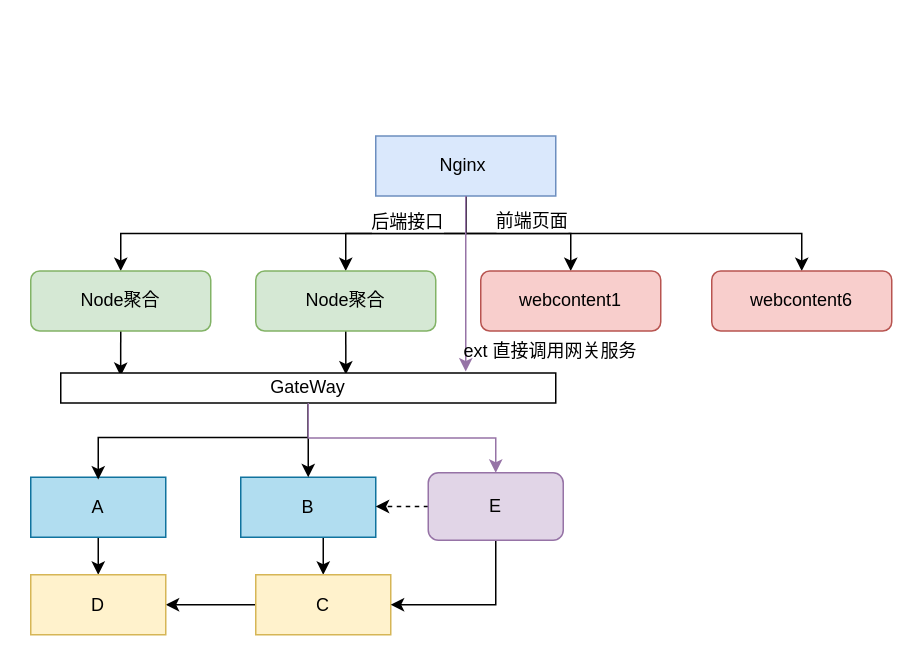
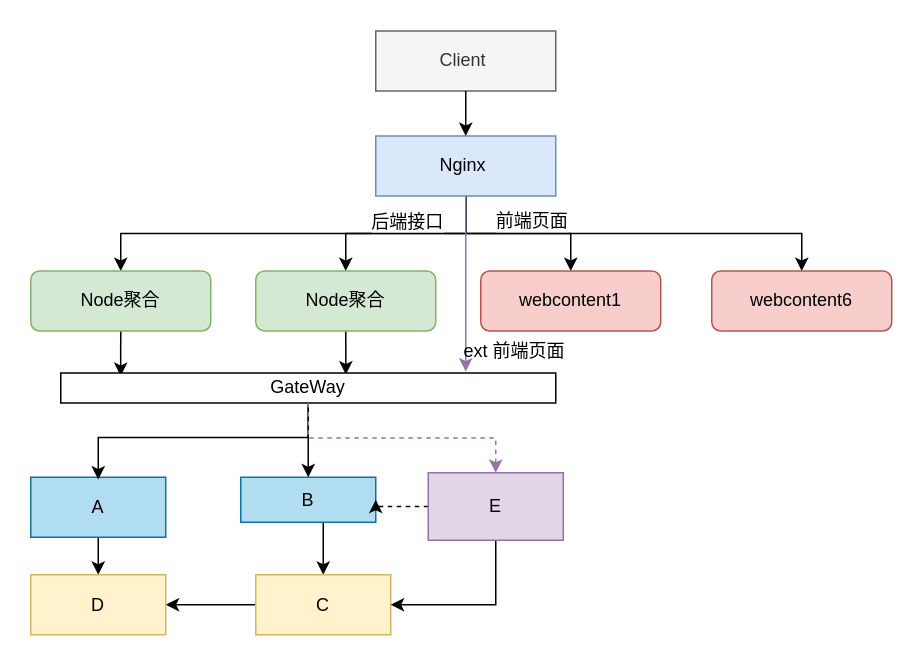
node "Client": added
edge "Client" -> "Nginx": added
node "ext 直接调用网关服务": label "ext 直接调用网关服务" -> "ext 前端页面"
edge "GateWay" -> "E": style solid -> dashed
node "E": shape rounded rectangle -> rectangle
node "B": size 135x60 -> 135x45
